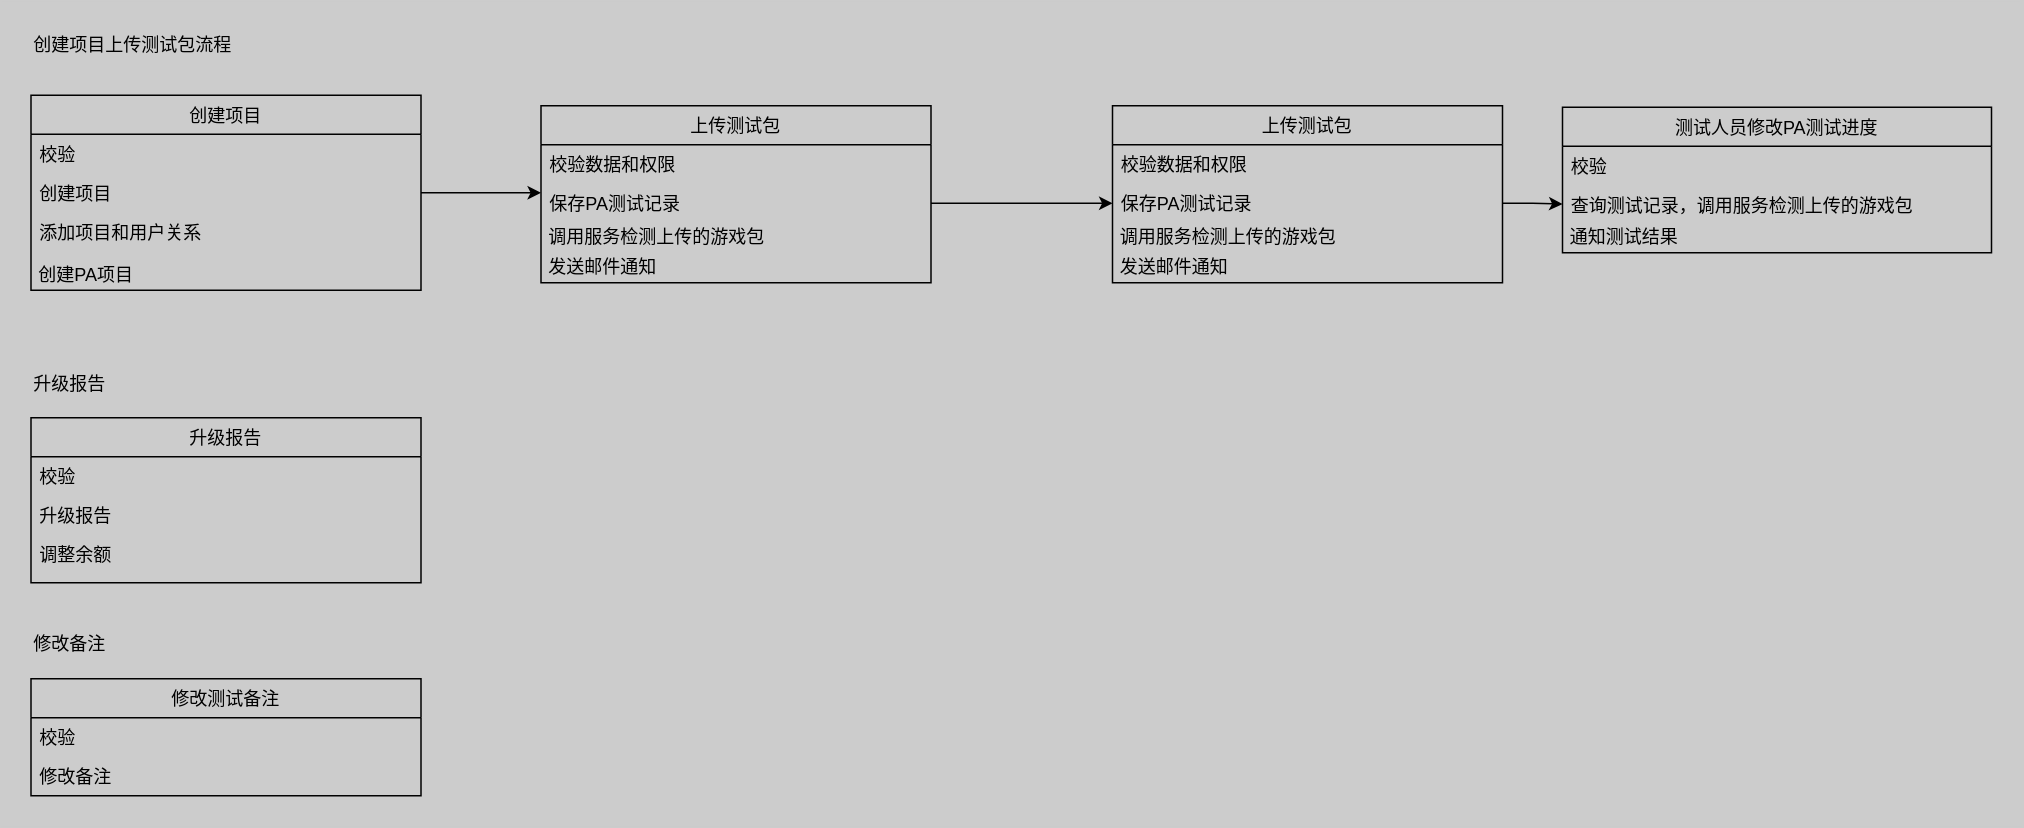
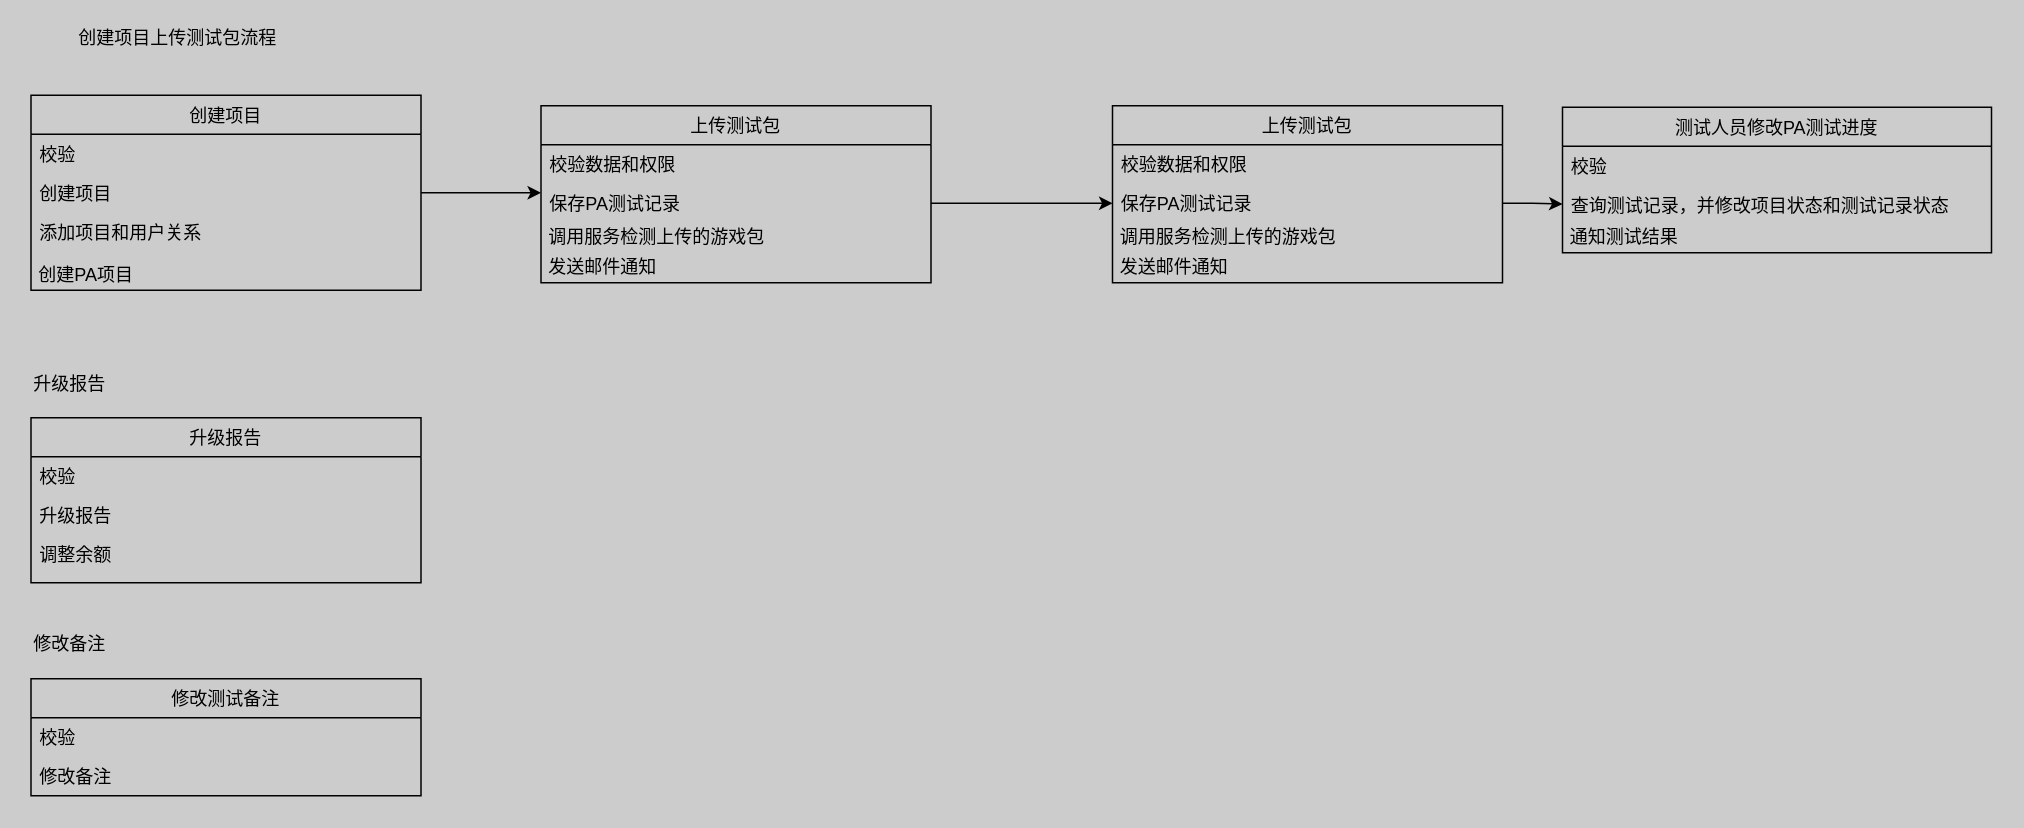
node "创建项目上传测试包流程": moved (148, 46) -> (193, 38)
node "查询测试记录，调用服务检测上传的游戏包": label "查询测试记录，调用服务检测上传的游戏包" -> "查询测试记录，并修改项目状态和测试记录状态"
